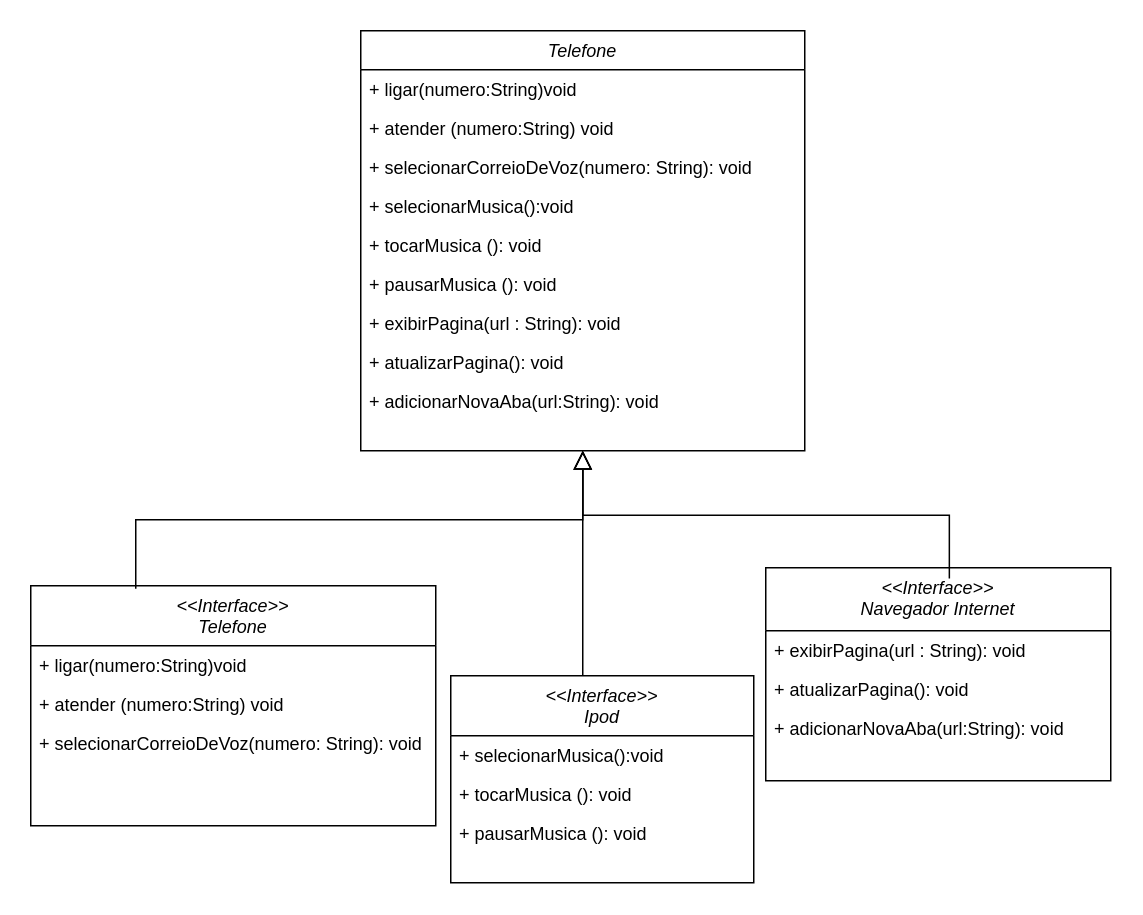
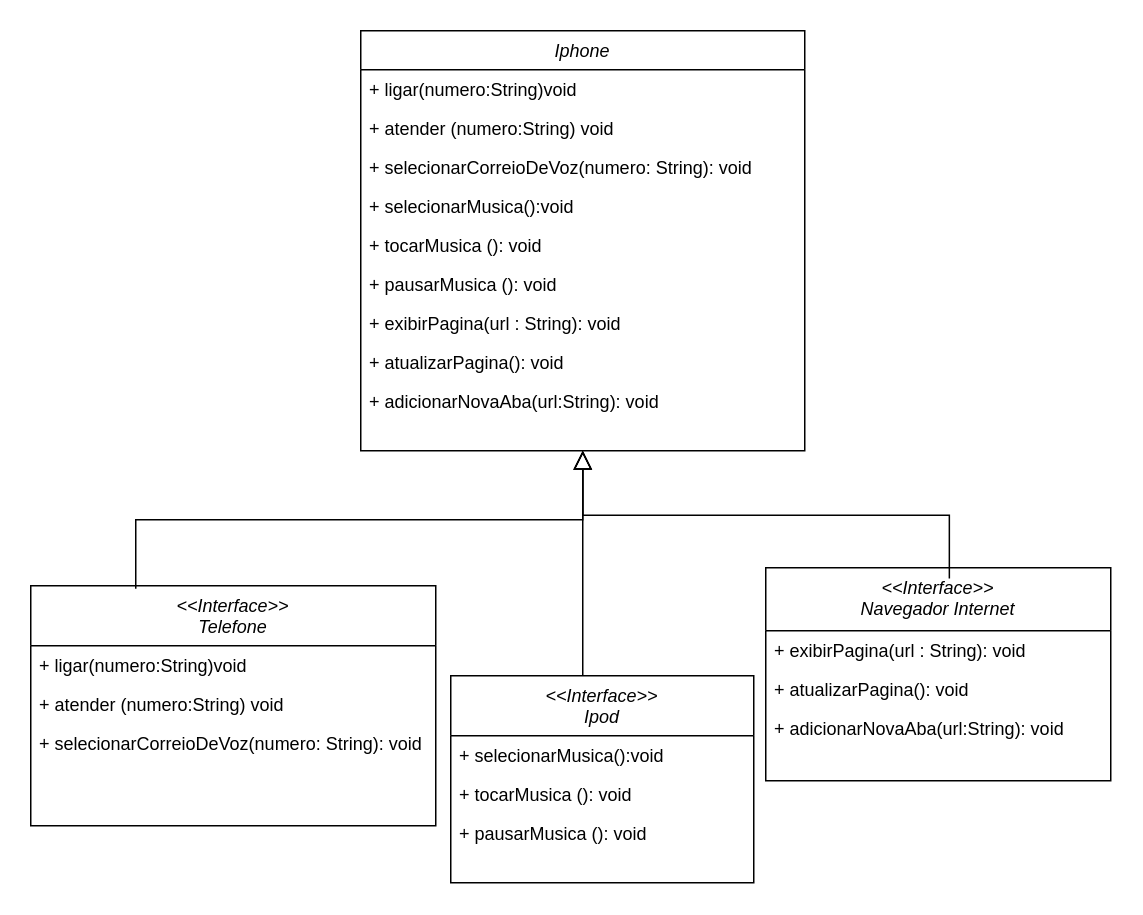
node "Telefone": label "Telefone" -> "Iphone"
